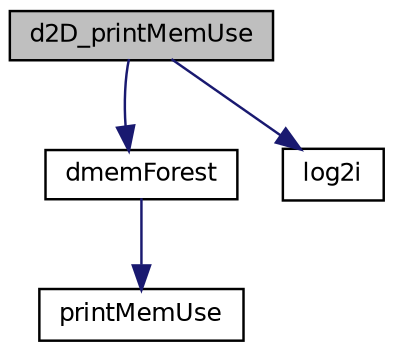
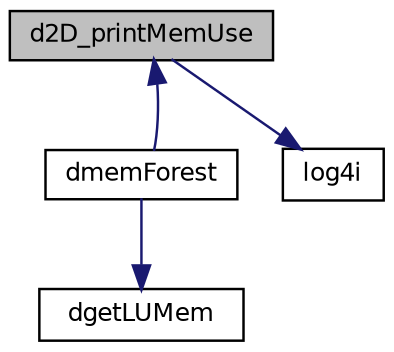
edge "d2D_printMemUse" -> "dmemForest": reversed
node "log2i": label "log2i" -> "log4i"
node "printMemUse": label "printMemUse" -> "dgetLUMem"
